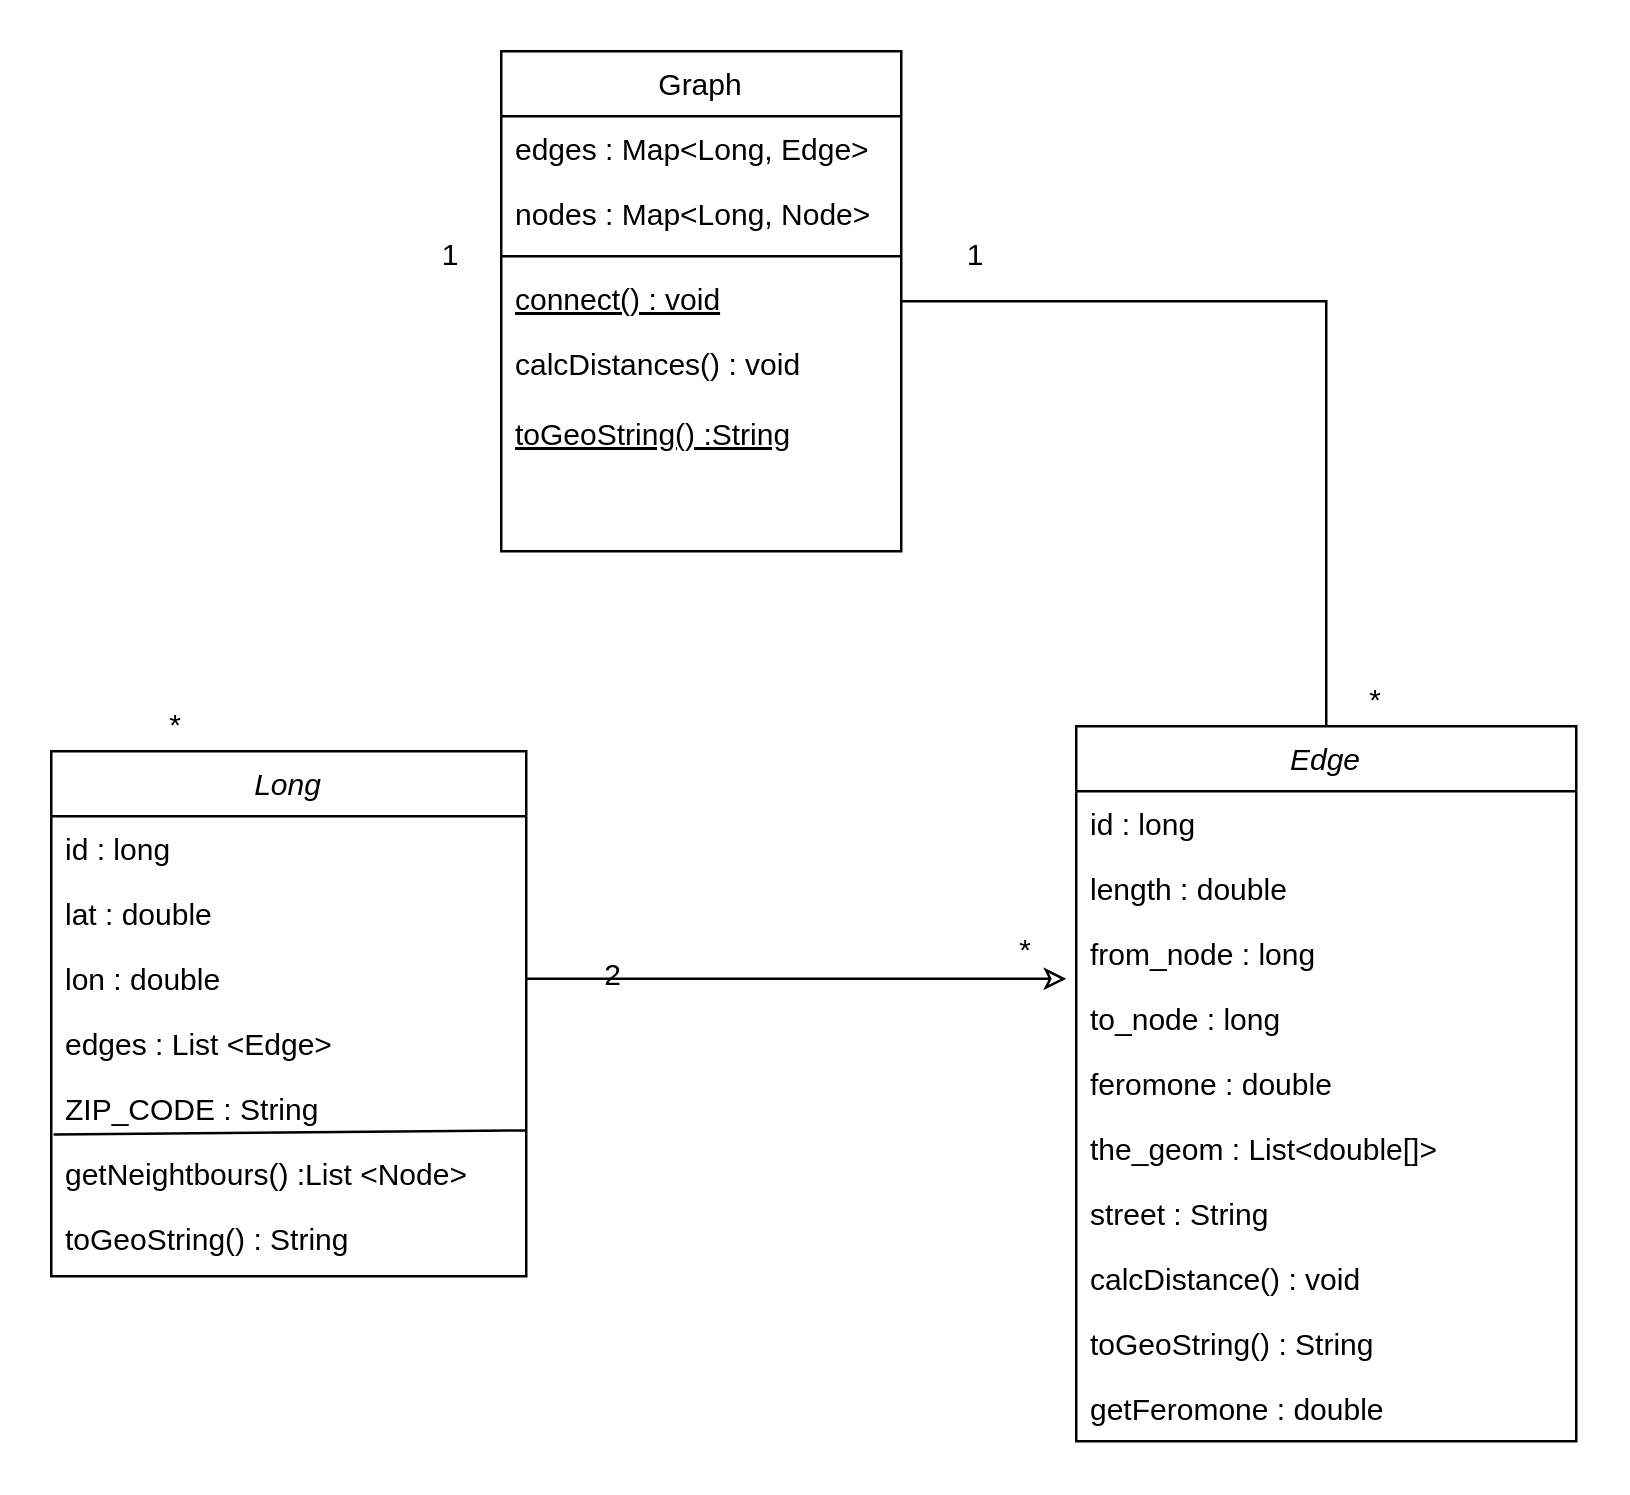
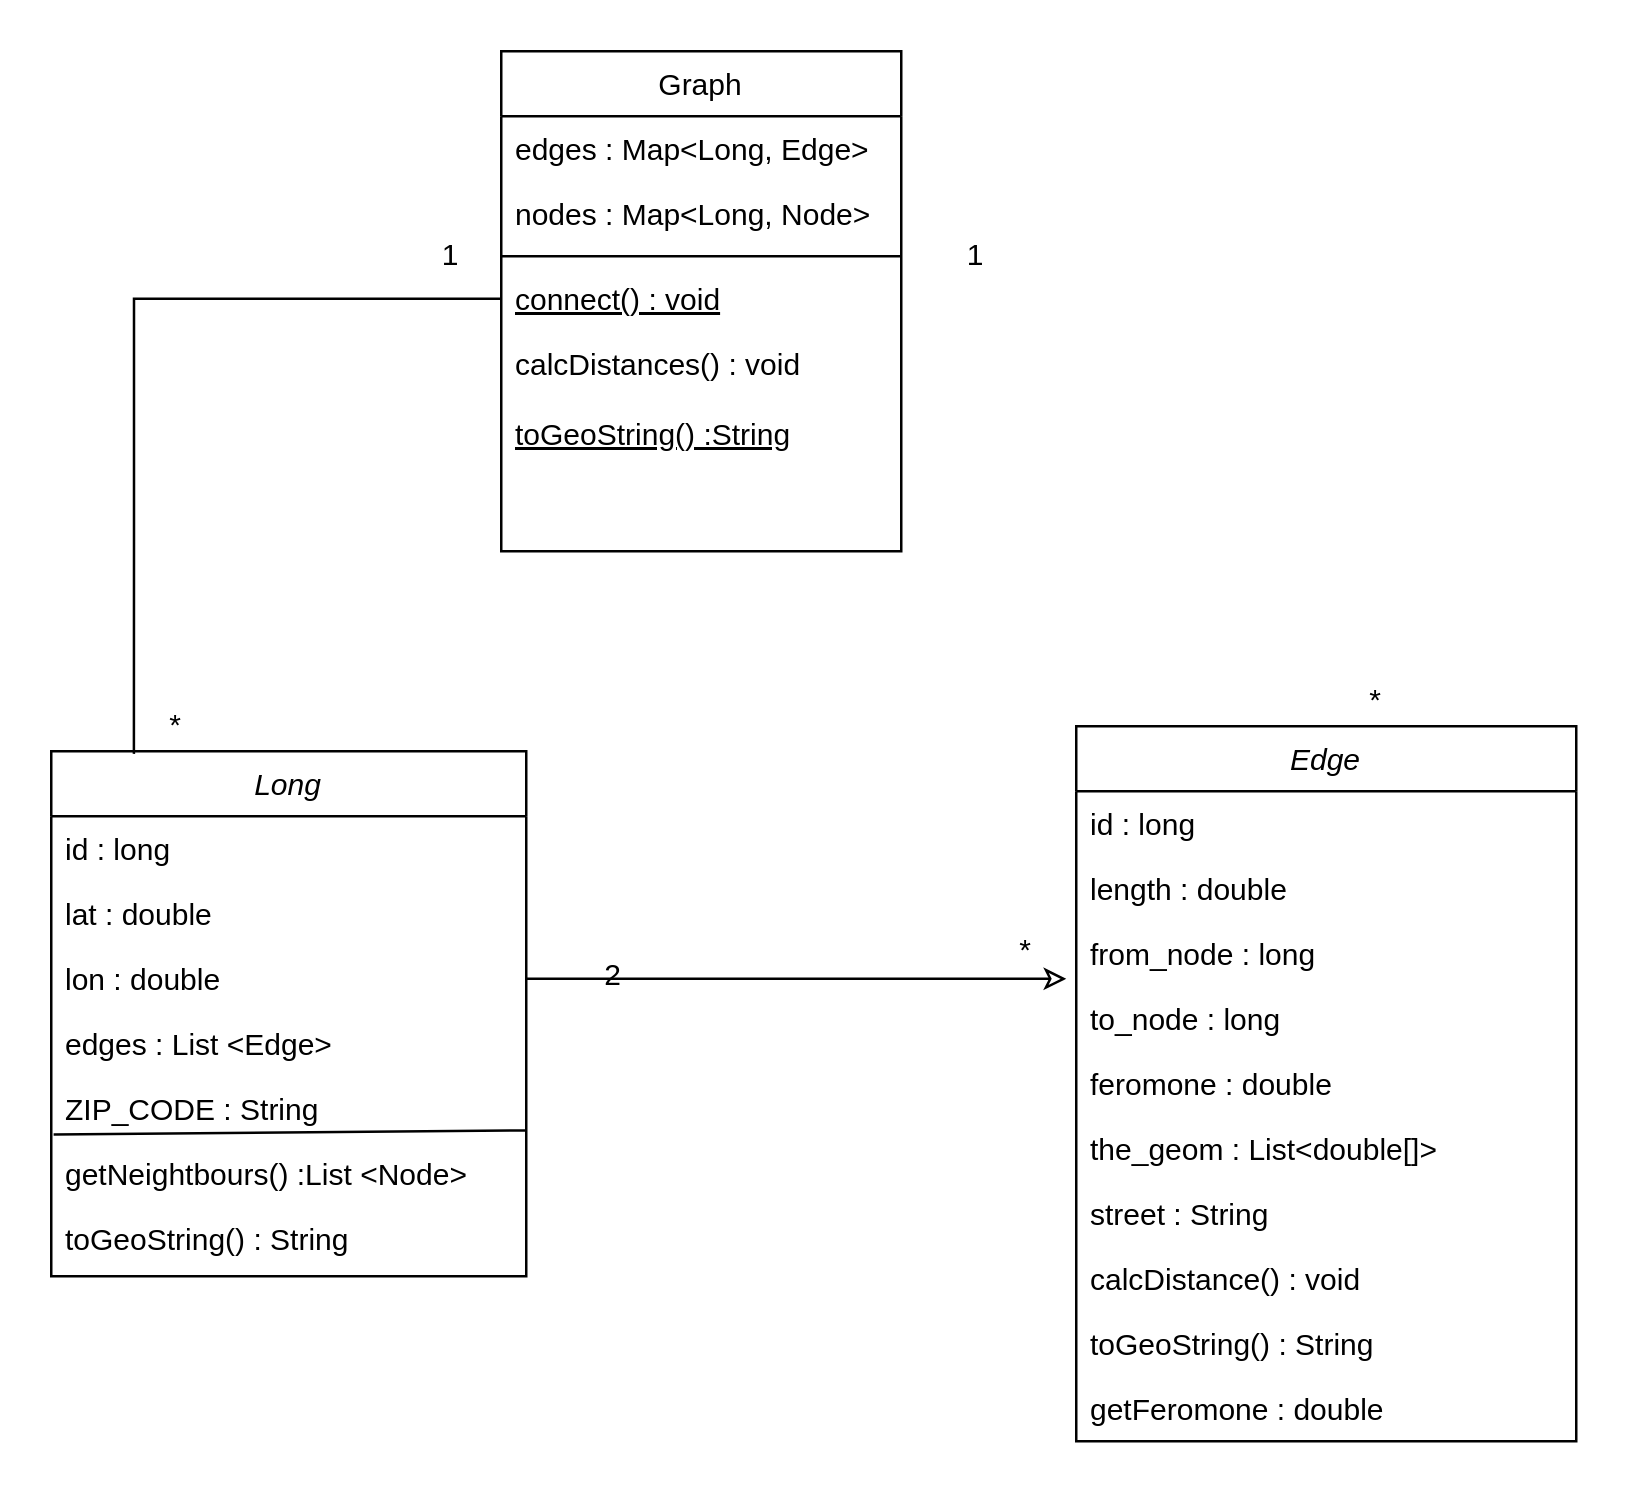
edge "Graph" -- "Edge": removed
edge "connect() : void" -- "Long": added
